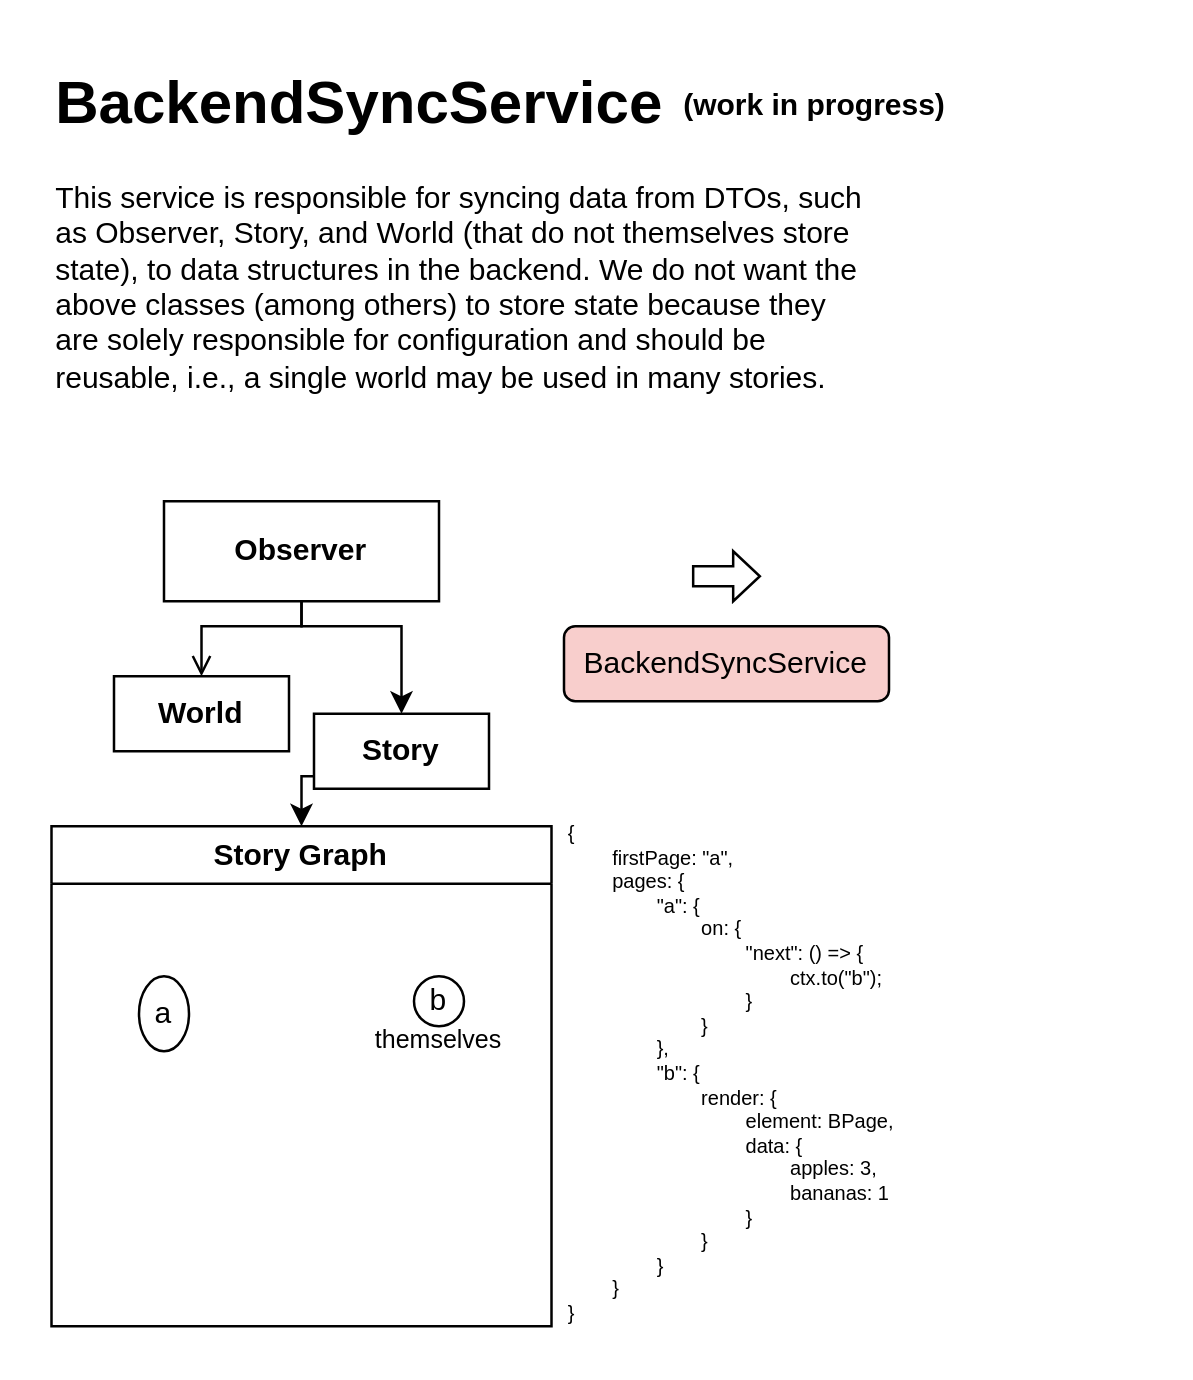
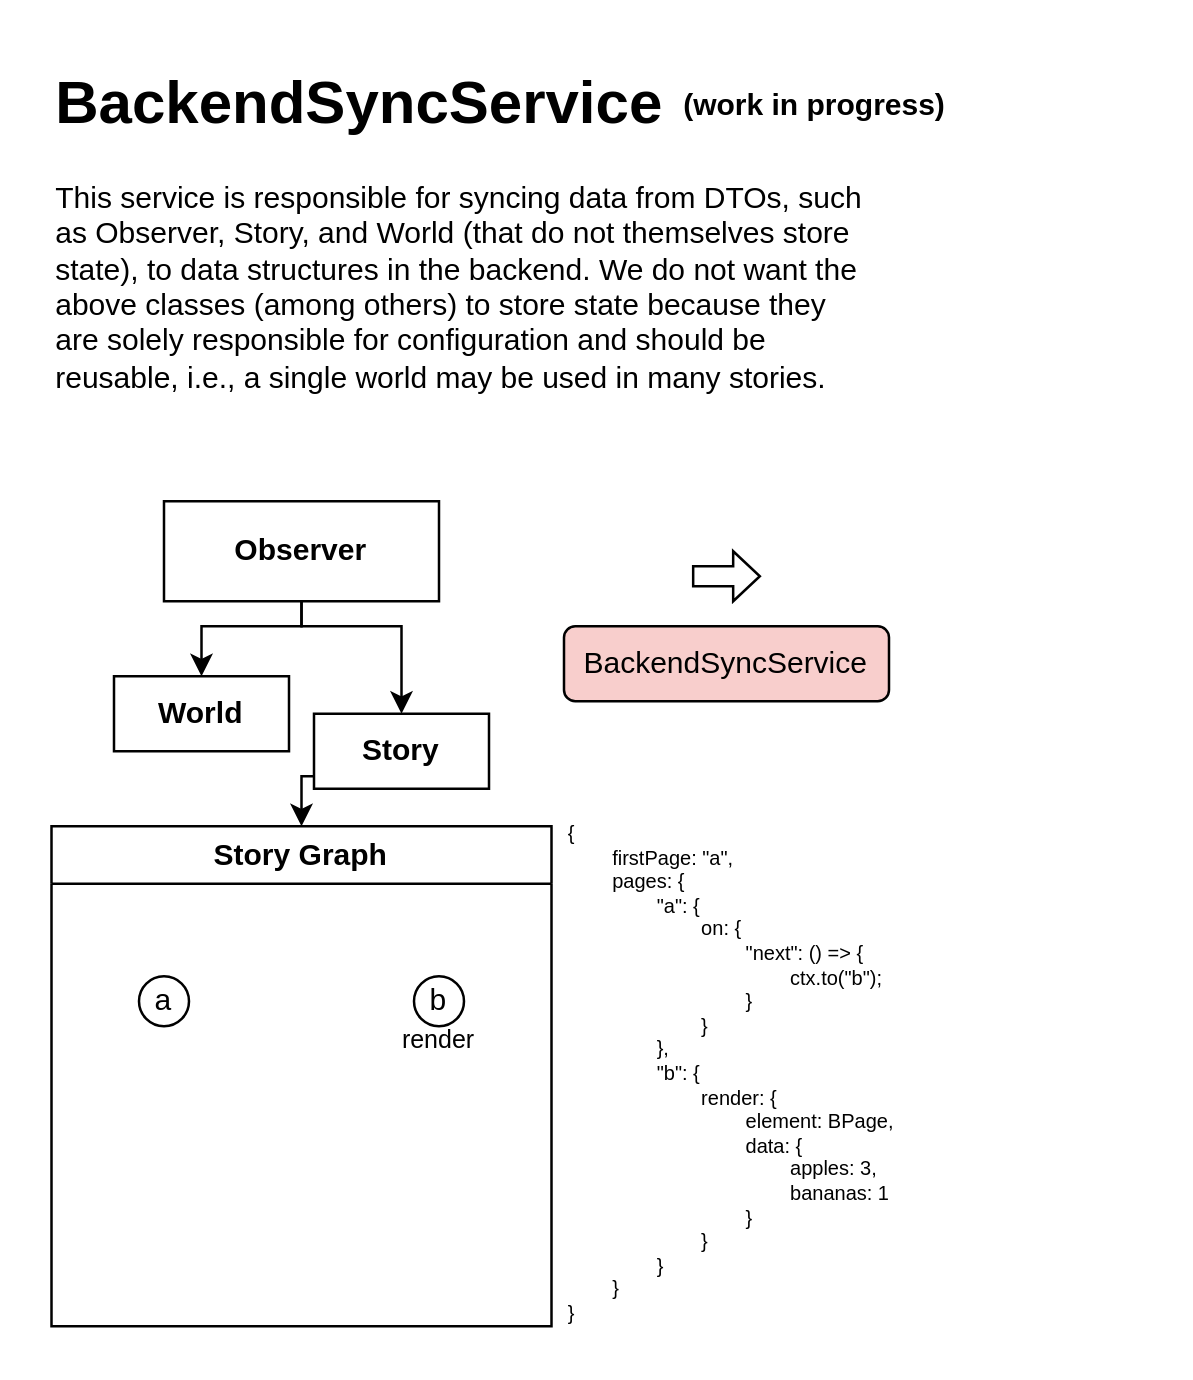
edge "Observer" -> "World": arrowhead open -> classic
node "a": size 50x75 -> 50x50
node "themselves": label "themselves" -> "render"
